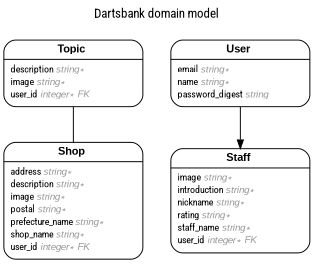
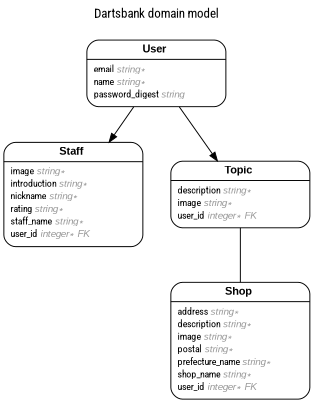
edge "User" -- "Topic": added
